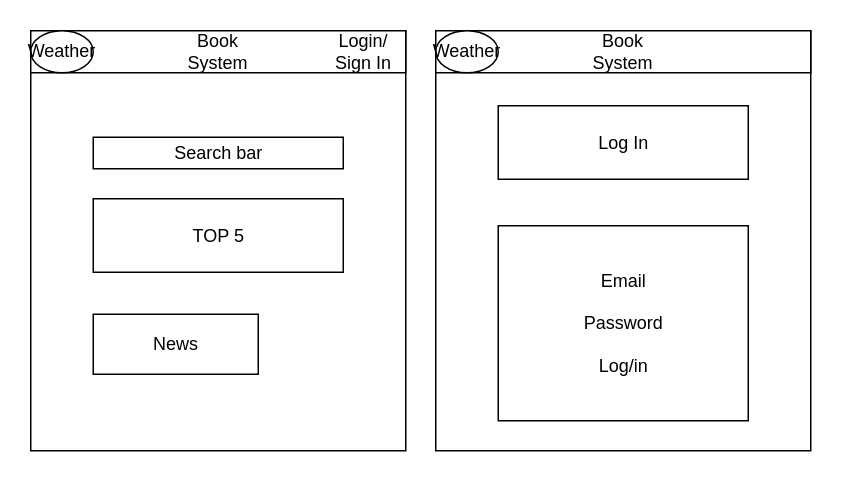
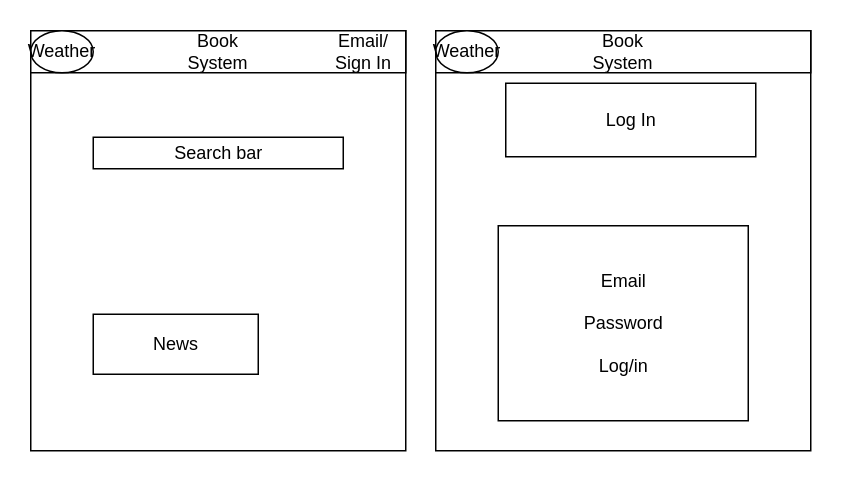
node "Login/ Sign In": label "Login/ Sign In" -> "Email/ Sign In"
node "Log In": moved (623, 143) -> (631, 120)
node "TOP 5": removed
